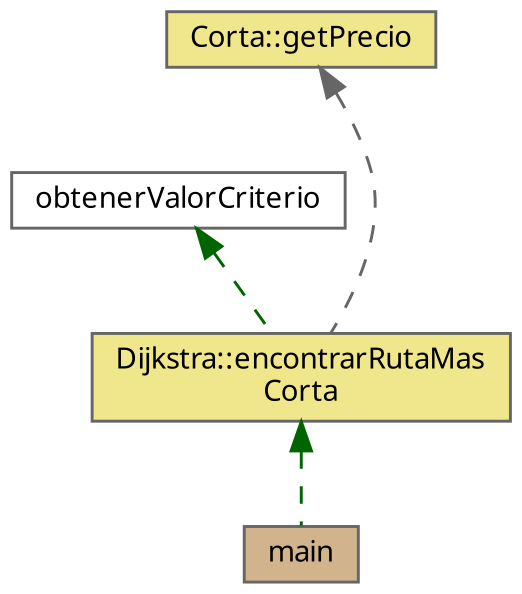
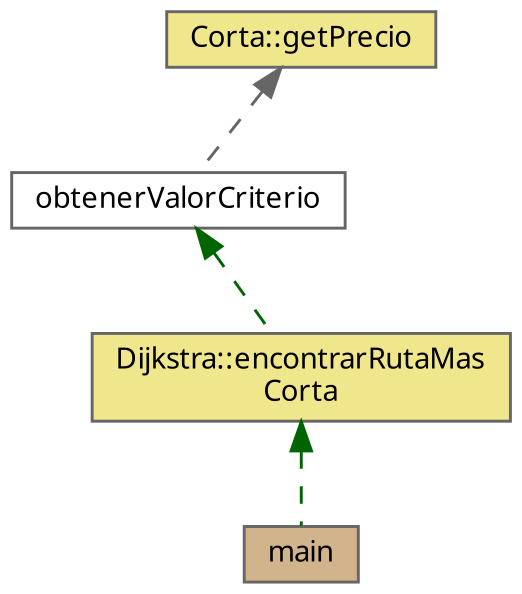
edge "Dijkstra::encontrarRutaMas Corta" -> "Corta::getPrecio": now "obtenerValorCriterio" -> "Corta::getPrecio"
